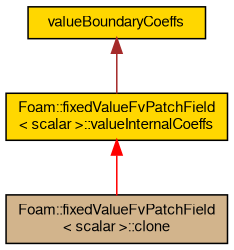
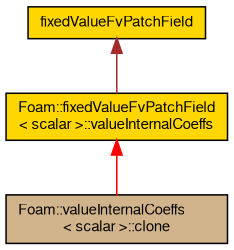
node "valueBoundaryCoeffs": label "valueBoundaryCoeffs" -> "fixedValueFvPatchField"
node "Foam::fixedValueFvPatchField < scalar >::clone": label "Foam::fixedValueFvPatchField < scalar >::clone" -> "Foam::valueInternalCoeffs < scalar >::clone"
